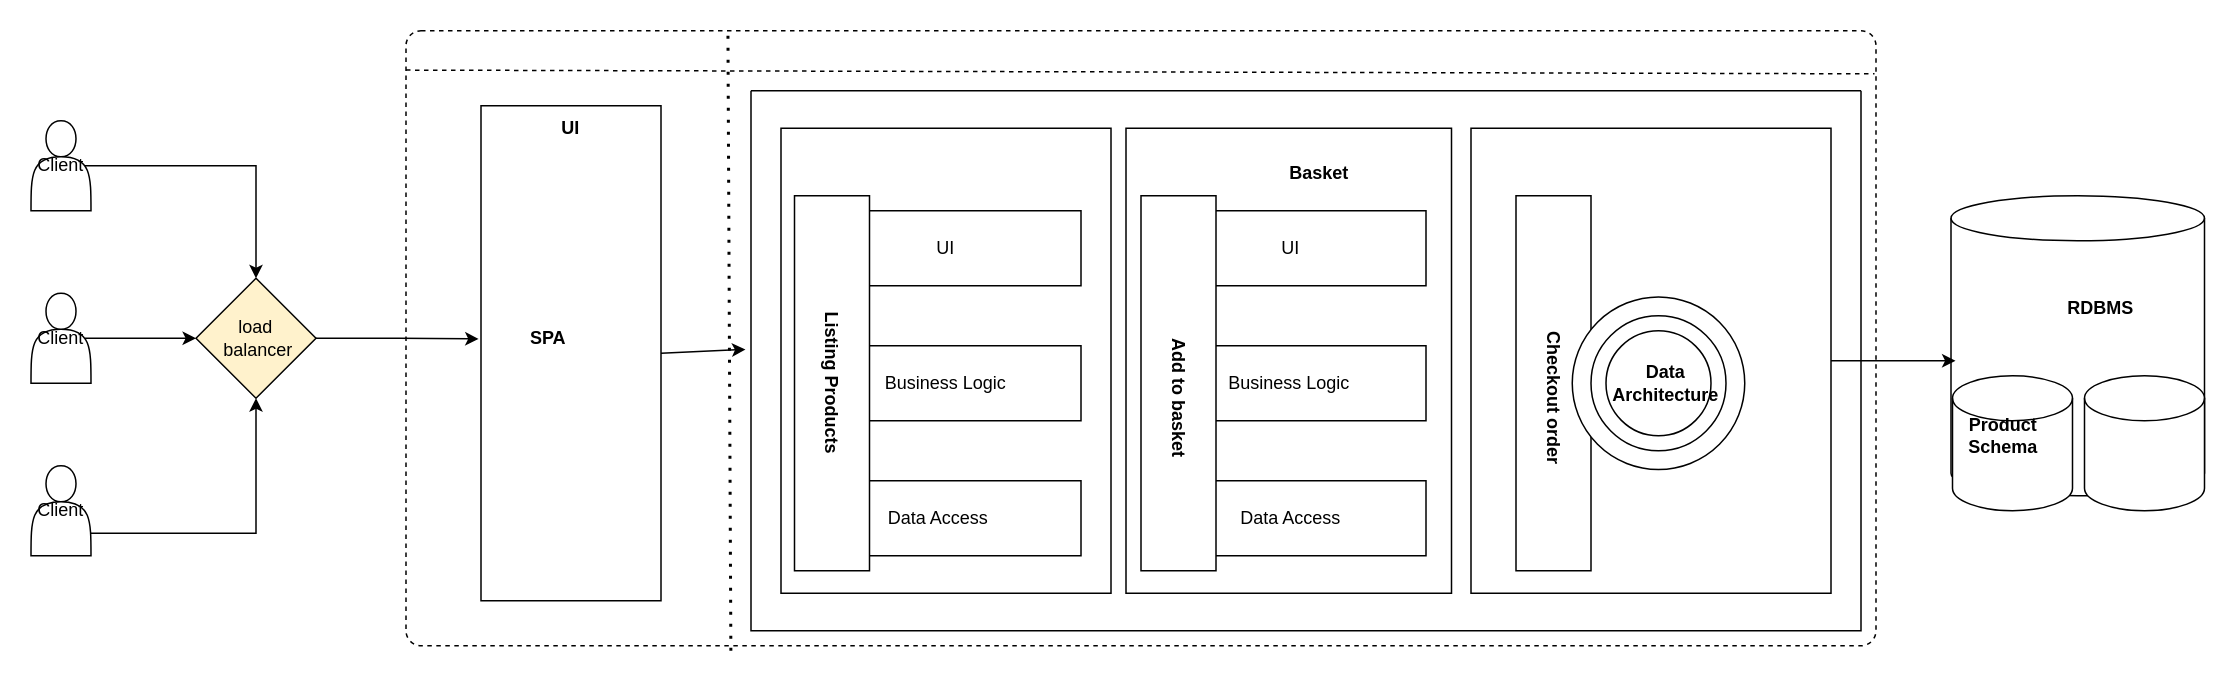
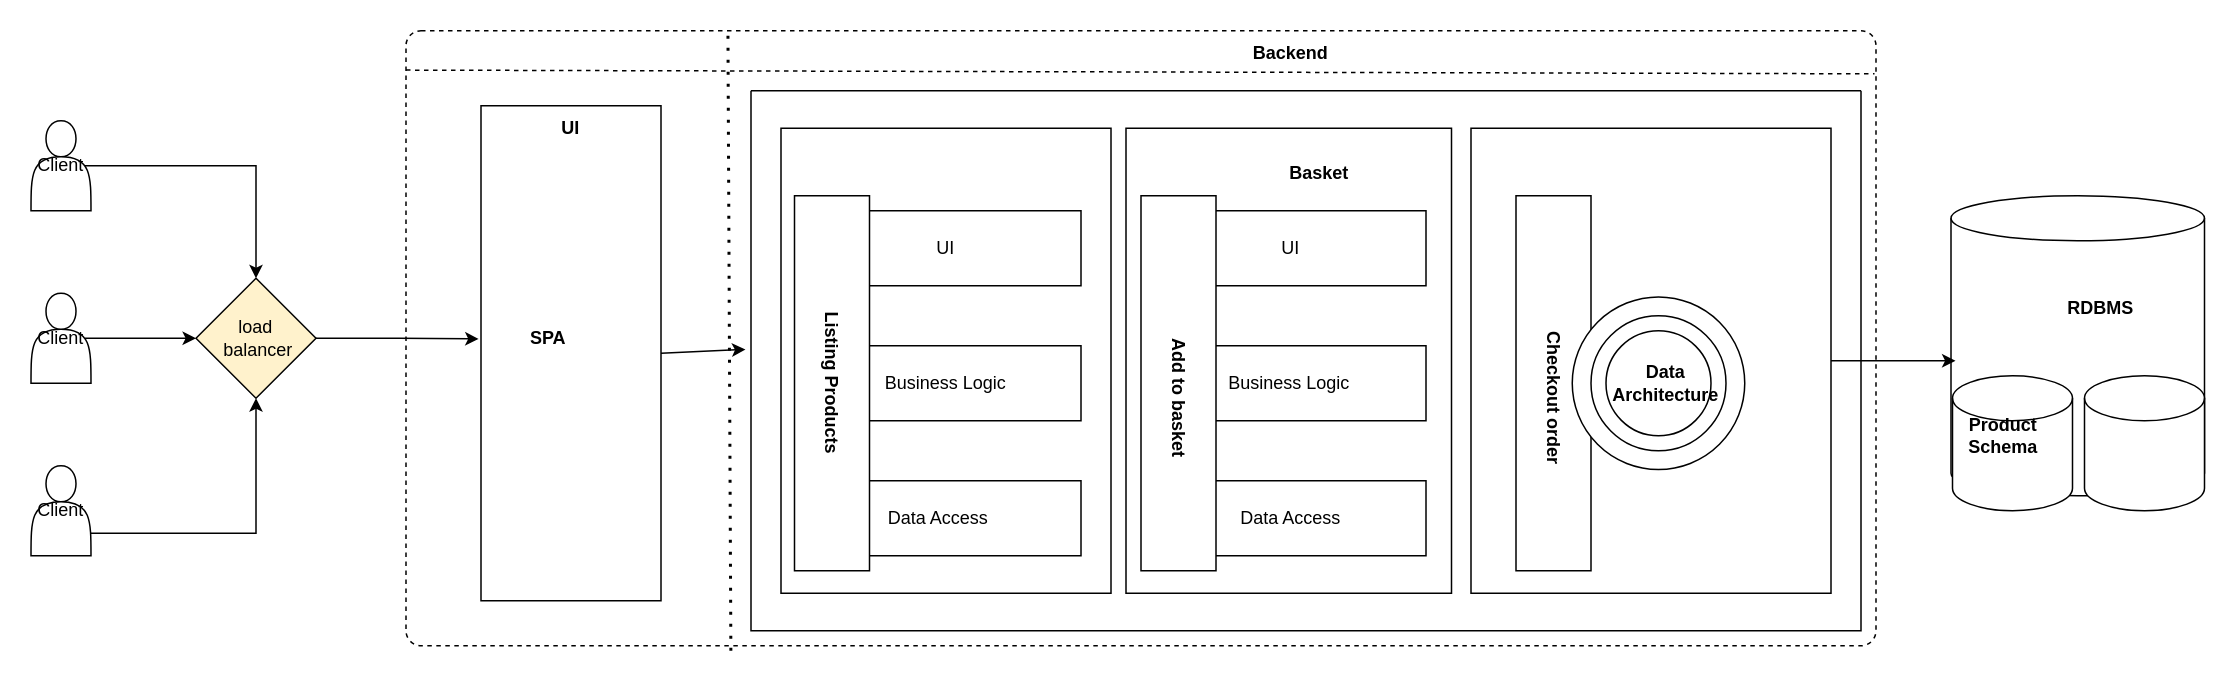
node "Backend": added
